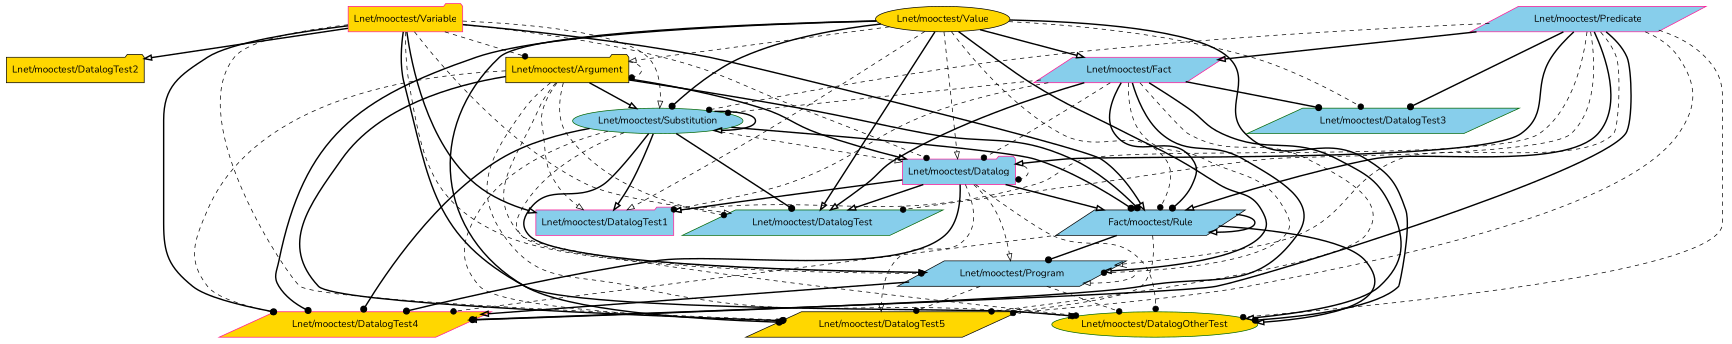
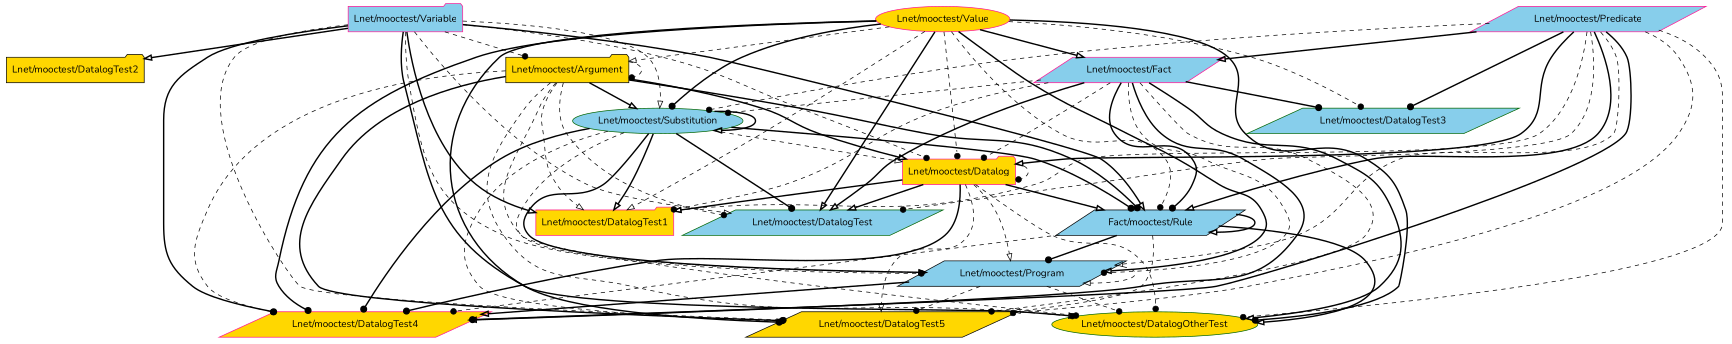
node "Lnet/mooctest/Variable": fillcolor gold -> skyblue
node "Lnet/mooctest/Value": color black -> deeppink
edge "Lnet/mooctest/Value" -> "Lnet/mooctest/Datalog": arrowhead onormal -> dot
node "Lnet/mooctest/Datalog": fillcolor skyblue -> gold
node "Lnet/mooctest/DatalogTest1": fillcolor skyblue -> gold
